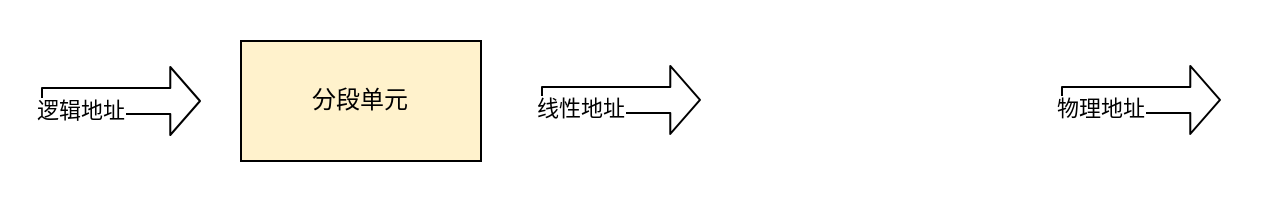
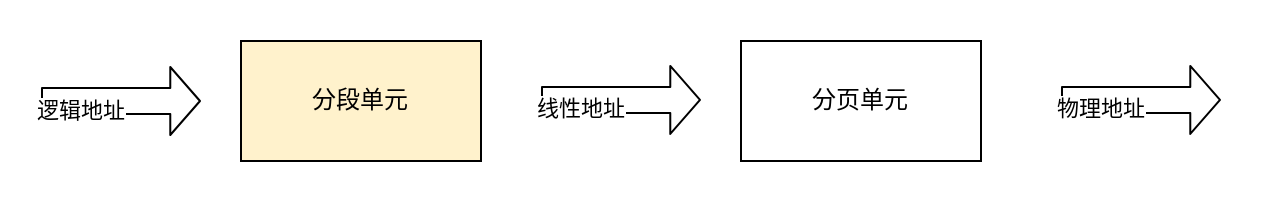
node "分页单元": added
